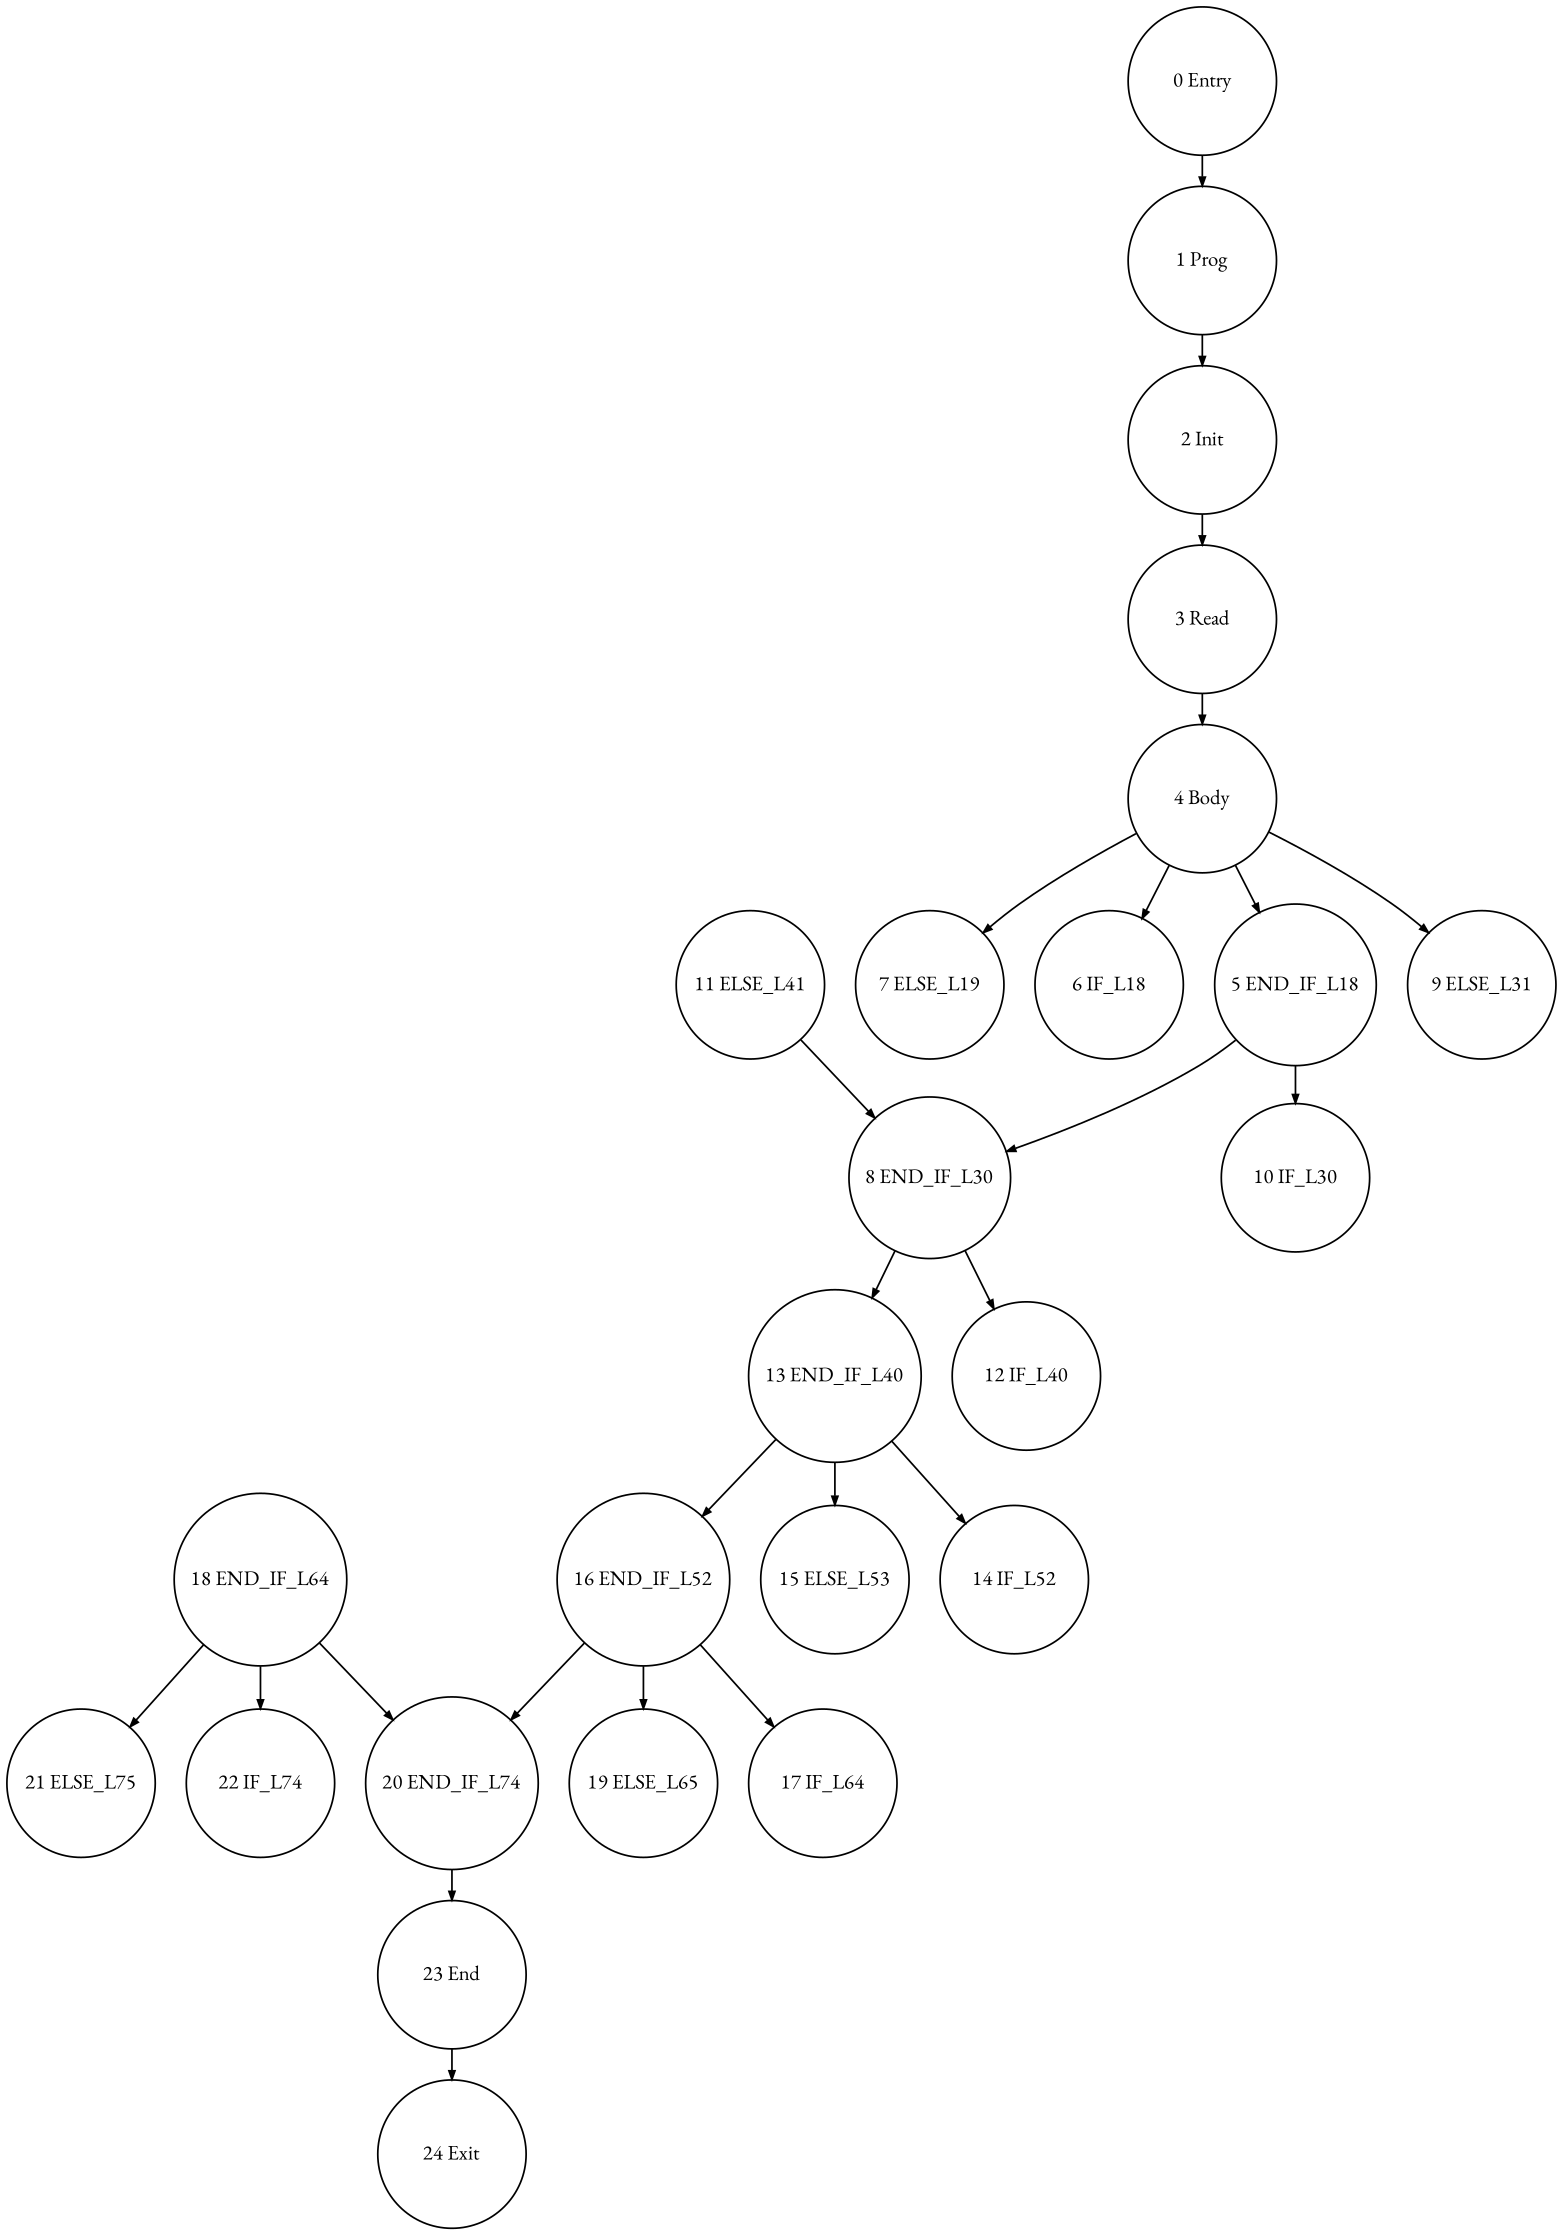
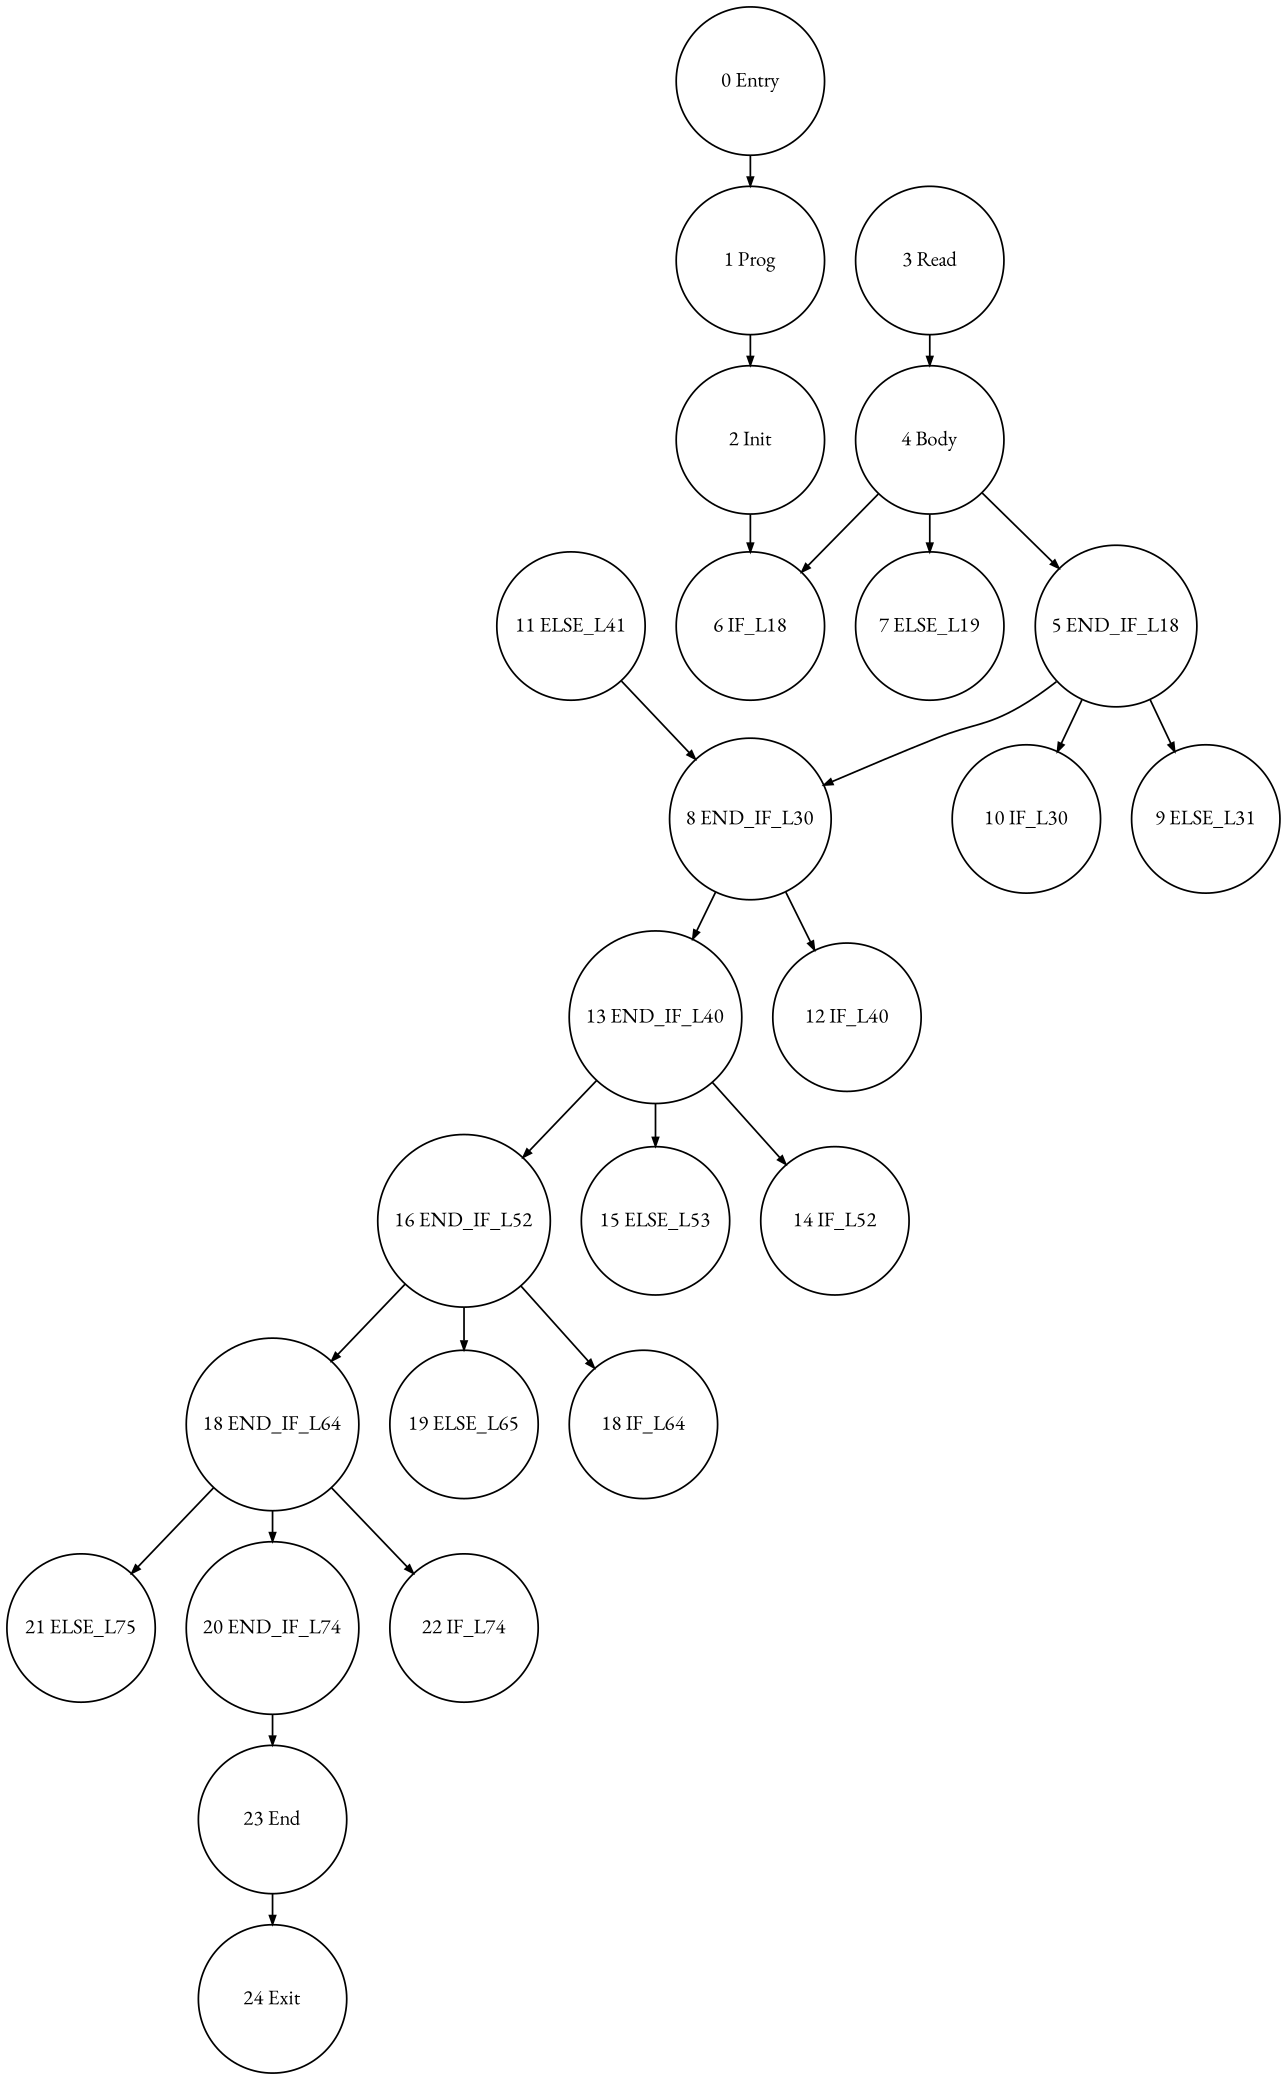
edge "2 Init" -> "3 Read": now "2 Init" -> "6 IF_L18"
edge "4 Body" -> "9 ELSE_L31": now "5 END_IF_L18" -> "9 ELSE_L31"
edge "16 END_IF_L52" -> "20 END_IF_L74": now "16 END_IF_L52" -> "18 END_IF_L64"
node "17 IF_L64": label "17 IF_L64" -> "18 IF_L64"
